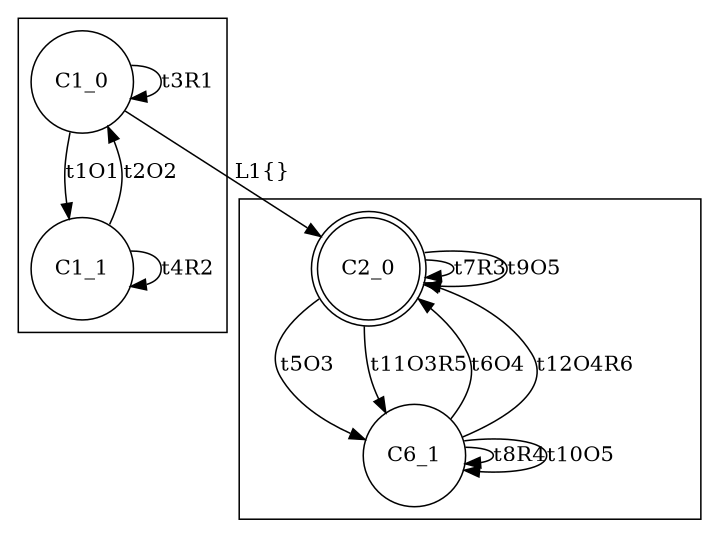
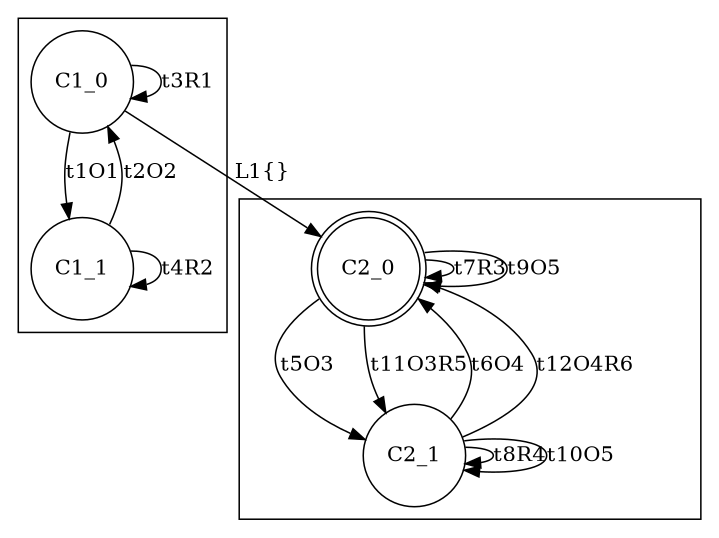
node "C6_1": label "C6_1" -> "C2_1"
